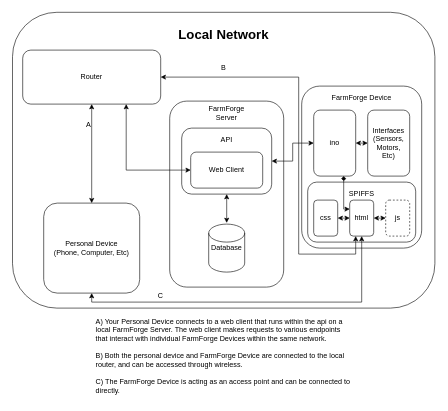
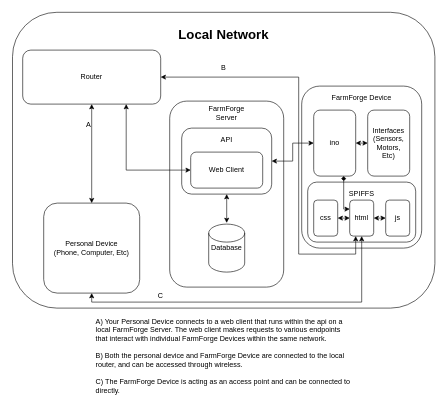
node "js": style dashed -> solid
